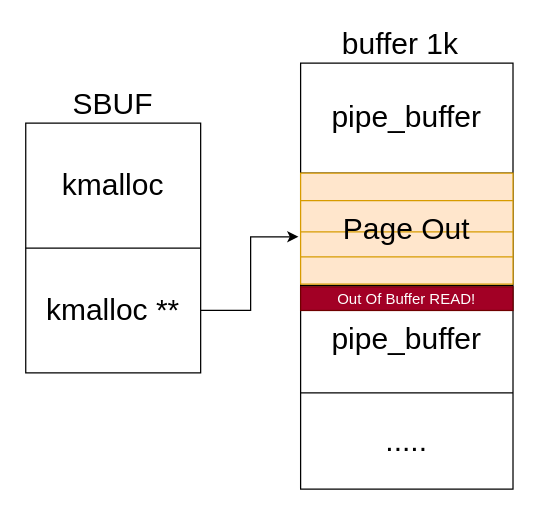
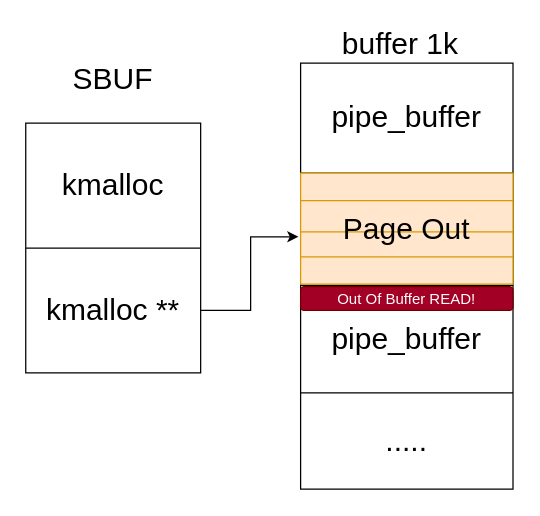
node "SBUF": moved (113, 104) -> (113, 79)
node "Out Of Buffer READ!": shape rectangle -> rounded rectangle
